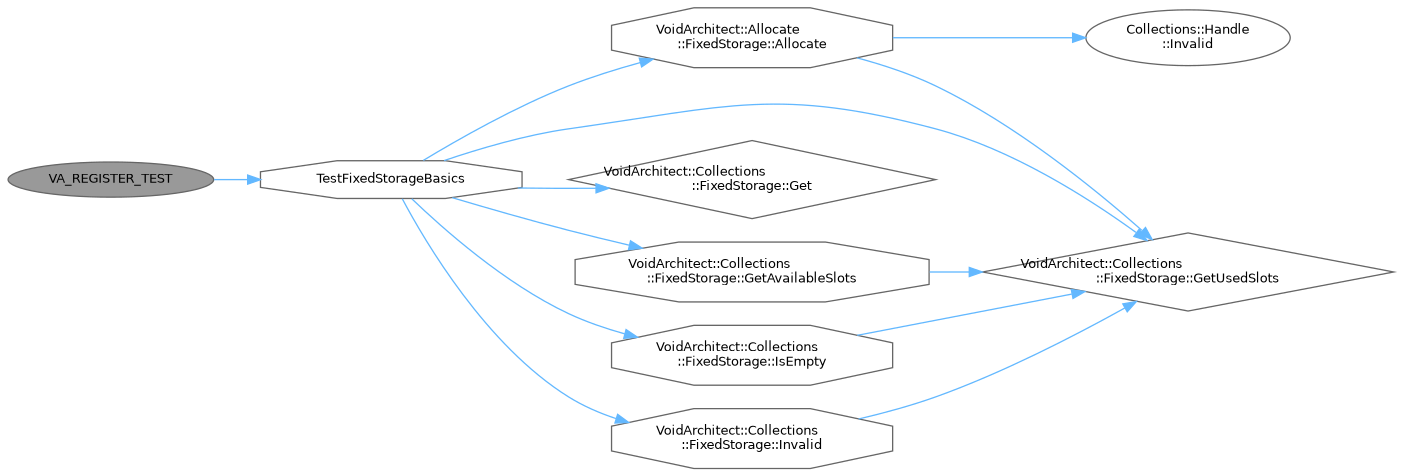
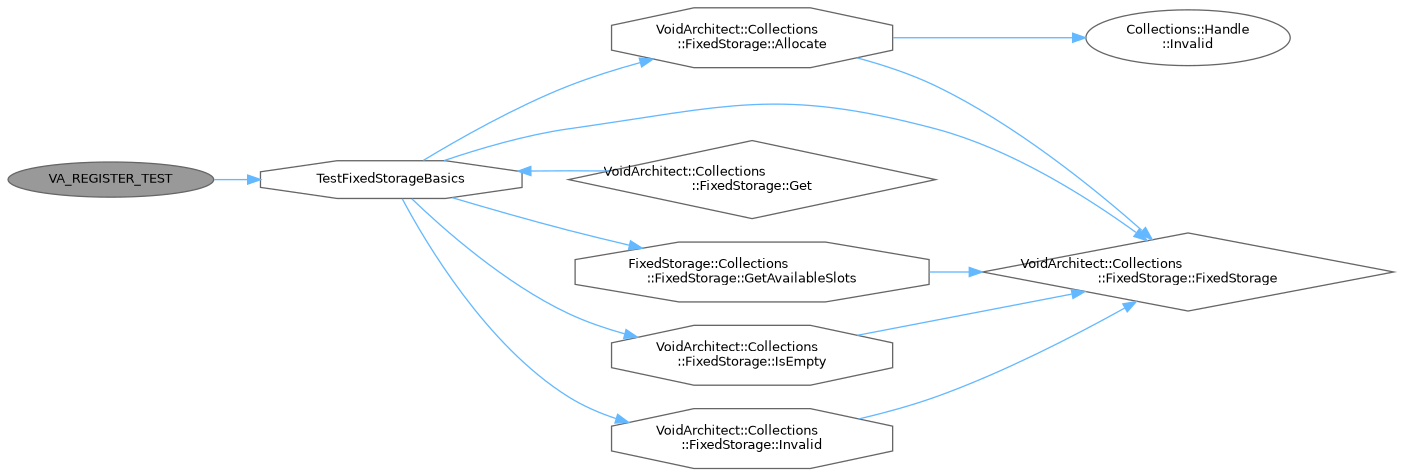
node "VoidArchitect::Allocate ::FixedStorage::Allocate": label "VoidArchitect::Allocate ::FixedStorage::Allocate" -> "VoidArchitect::Collections ::FixedStorage::Allocate"
edge "TestFixedStorageBasics" -> "VoidArchitect::Collections ::FixedStorage::Get": reversed
node "VoidArchitect::Collections ::FixedStorage::GetAvailableSlots": label "VoidArchitect::Collections ::FixedStorage::GetAvailableSlots" -> "FixedStorage::Collections ::FixedStorage::GetAvailableSlots"
node "VoidArchitect::Collections ::FixedStorage::GetUsedSlots": label "VoidArchitect::Collections ::FixedStorage::GetUsedSlots" -> "VoidArchitect::Collections ::FixedStorage::FixedStorage"
